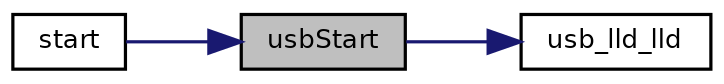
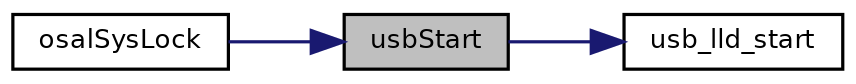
node "start": label "start" -> "osalSysLock"
node "usb_lld_lld": label "usb_lld_lld" -> "usb_lld_start"
